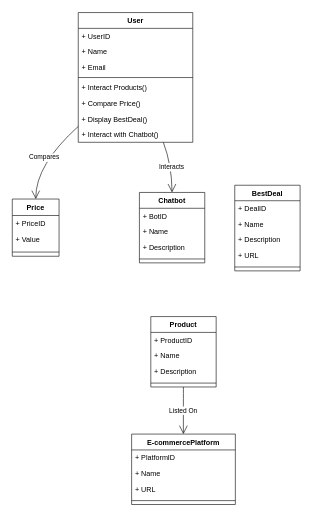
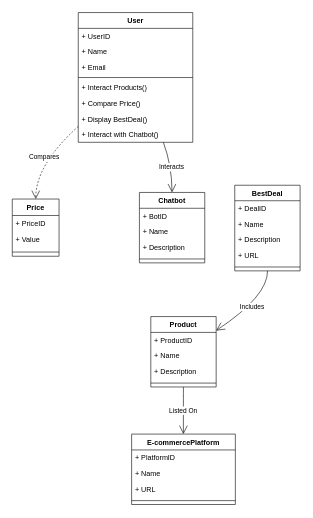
edge "User" -> "Price": style solid -> dashed
edge "BestDeal" -> "Product": added, label "Includes"
